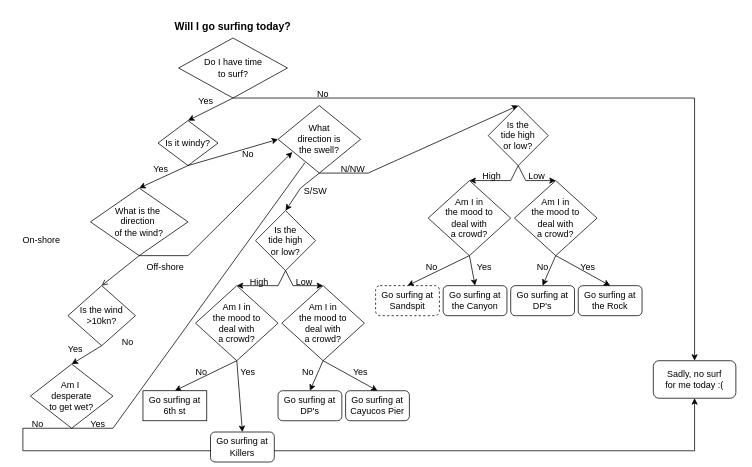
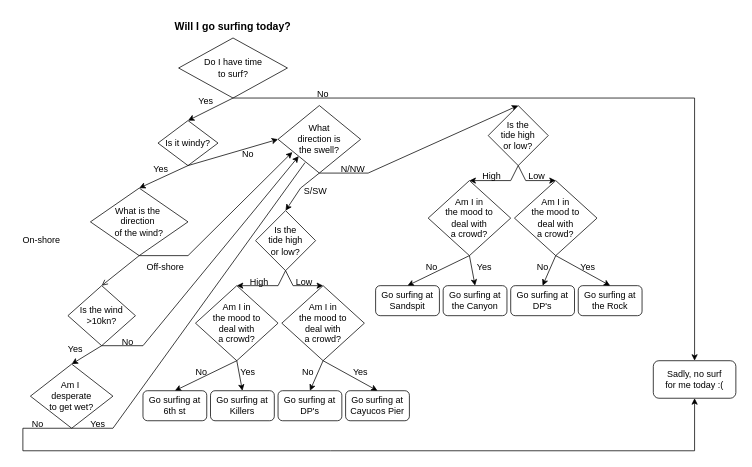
edge "Is the wind >10kn?" -> "What direction is the swell?": added
node "Go surfing at Sandspit": style dashed -> solid
node "Go surfing at 6th st": shape rectangle -> rounded rectangle
node "Go surfing at Killers": moved (242, 447) -> (242, 405)
